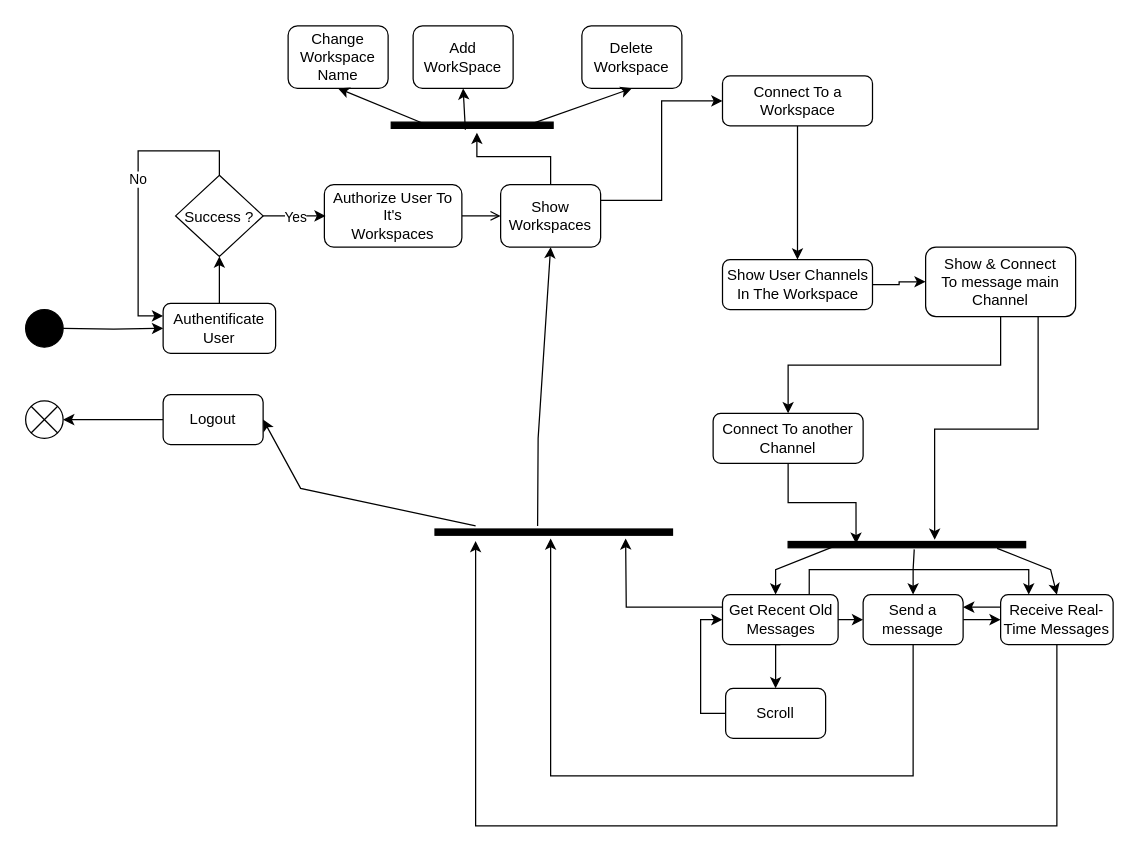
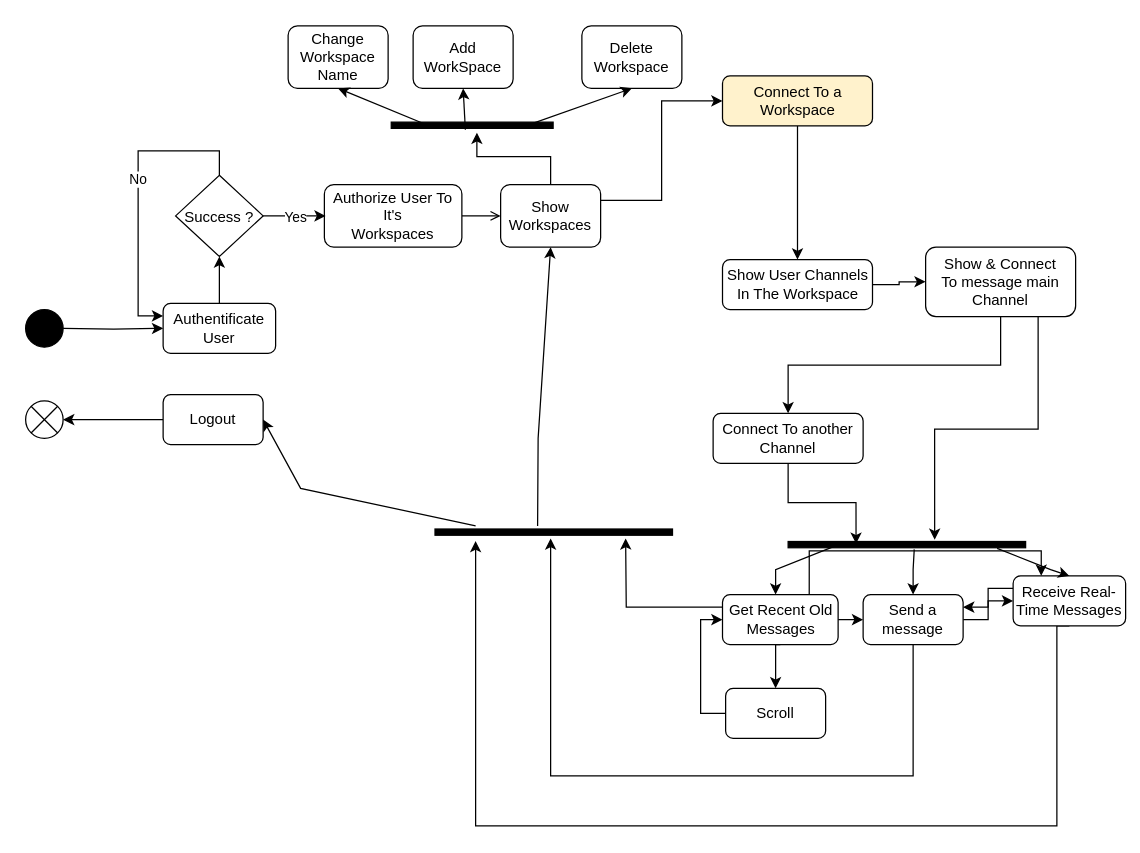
node "Connect To a Workspace": fillcolor #ffffff -> #fff2cc
node "Receive Real-Time Messages": moved (1057, 619) -> (1069, 601)
